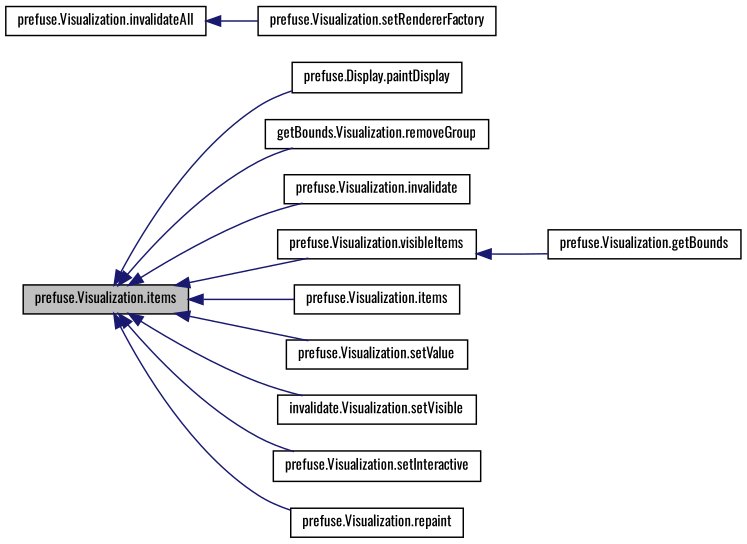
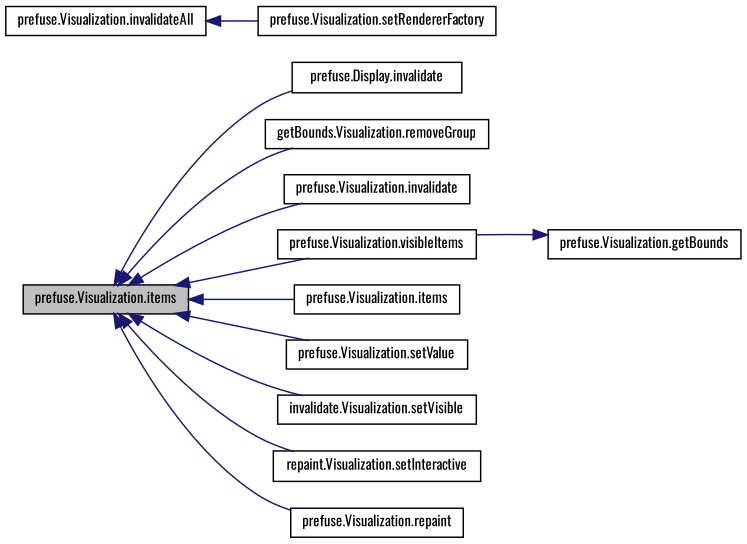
node "prefuse.Display.paintDisplay": label "prefuse.Display.paintDisplay" -> "prefuse.Display.invalidate"
edge "prefuse.Visualization.getBounds" -> "prefuse.Visualization.visibleItems": reversed
node "prefuse.Visualization.setInteractive": label "prefuse.Visualization.setInteractive" -> "repaint.Visualization.setInteractive"
